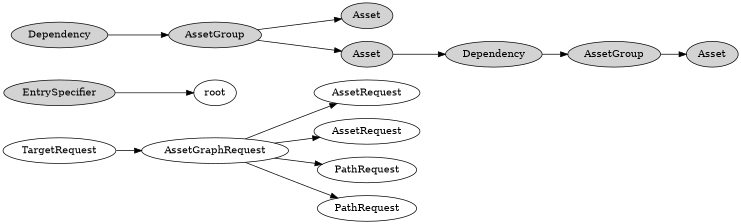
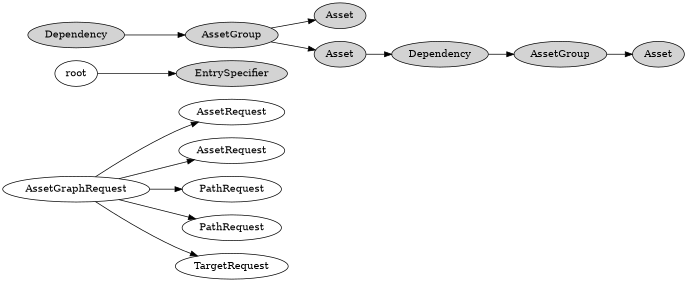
edge "EntrySpecifier" -> "root": reversed
edge "TargetRequest" -> "AssetGraphRequest": reversed
